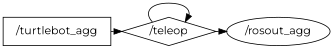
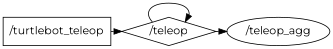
node "/turtlebot_agg": label "/turtlebot_agg" -> "/turtlebot_teleop"
node "/rosout_agg": label "/rosout_agg" -> "/teleop_agg"
